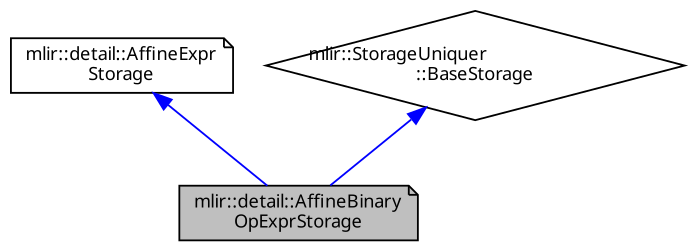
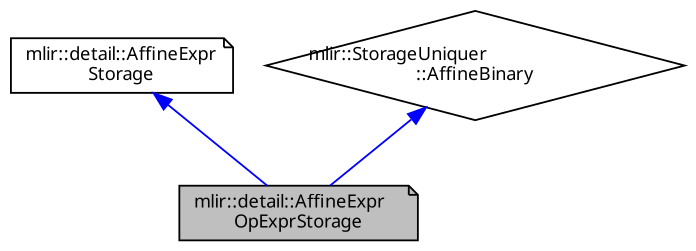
node "mlir::StorageUniquer ::BaseStorage": label "mlir::StorageUniquer ::BaseStorage" -> "mlir::StorageUniquer ::AffineBinary"
node "mlir::detail::AffineBinary OpExprStorage": label "mlir::detail::AffineBinary OpExprStorage" -> "mlir::detail::AffineExpr OpExprStorage"
